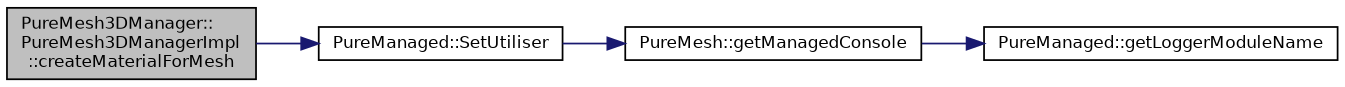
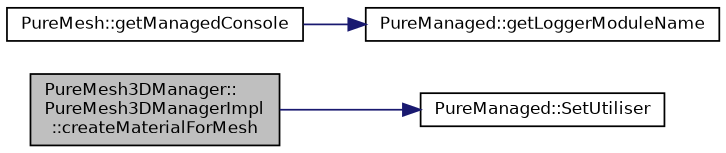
edge "PureManaged::SetUtiliser" -> "PureMesh::getManagedConsole": removed
